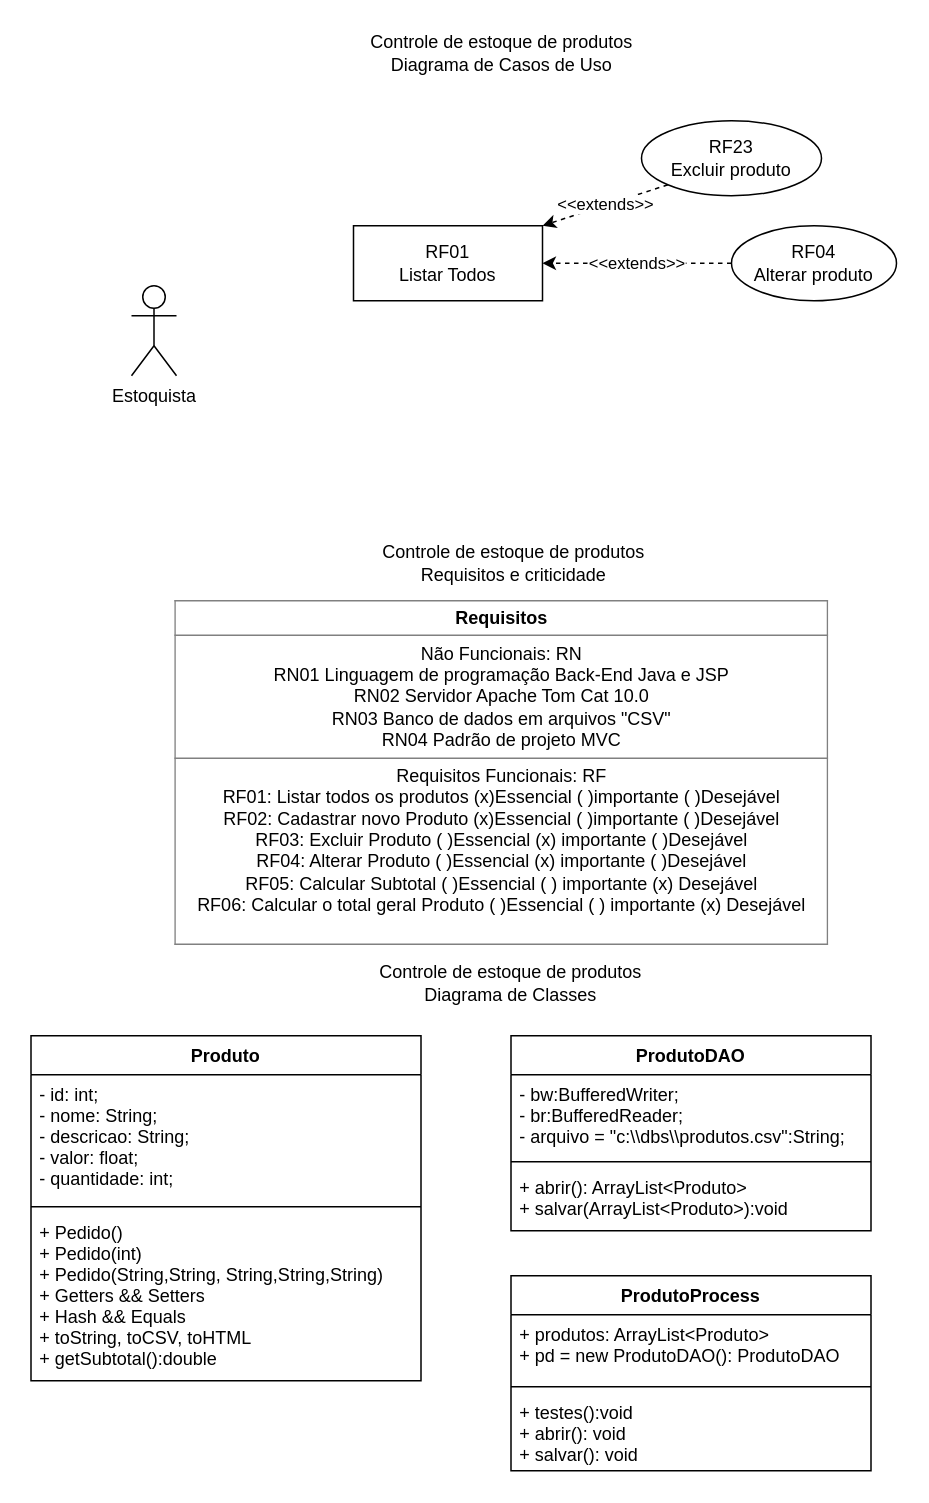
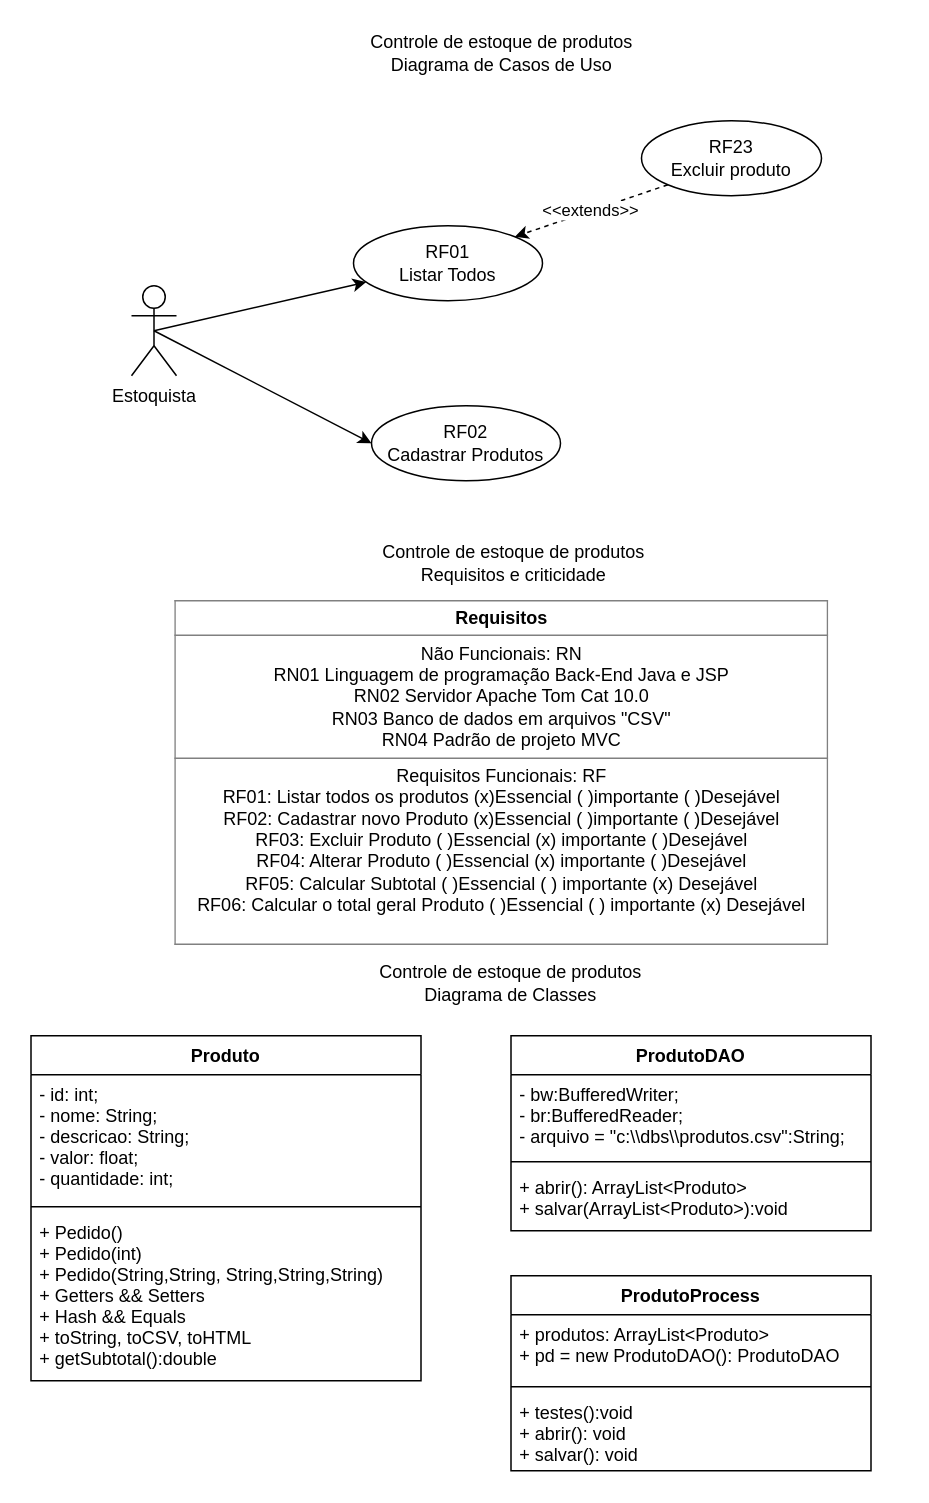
node "RF01 Listar Todos": shape rectangle -> ellipse
edge "RF04 Alterar produto" -> "RF01 Listar Todos": removed, label "<<extends>>"
node "RF04 Alterar produto": removed
edge "Estoquista" -> "RF01 Listar Todos": added
edge "Estoquista" -> "RF02 Cadastrar Produtos": added
node "RF02 Cadastrar Produtos": added
